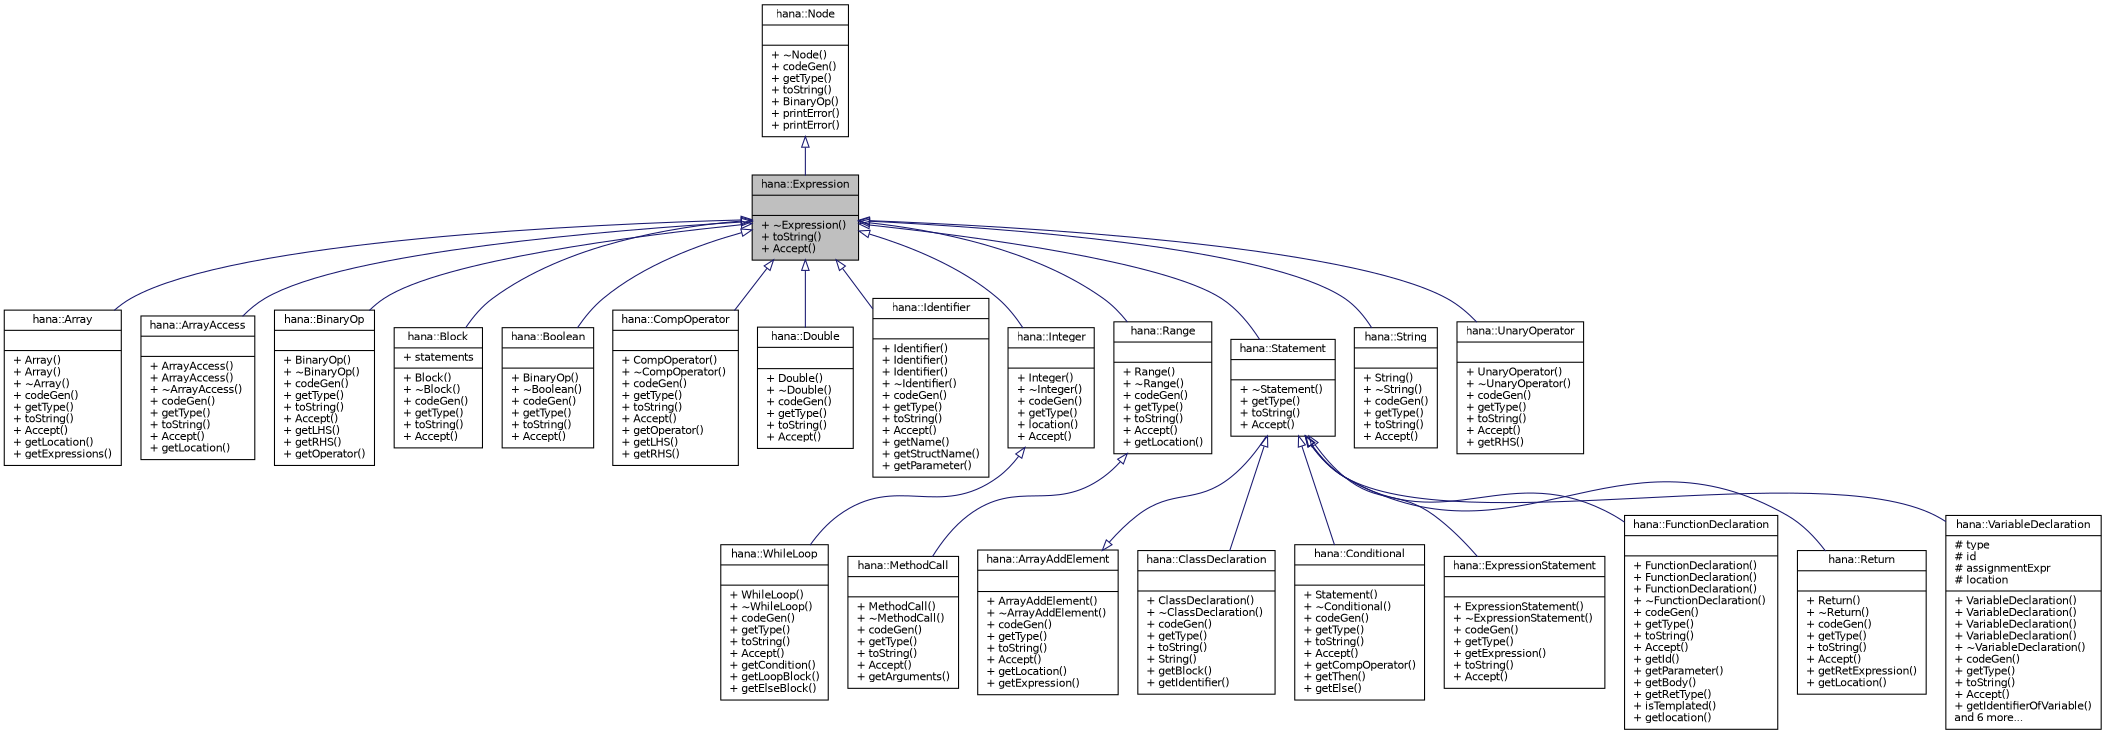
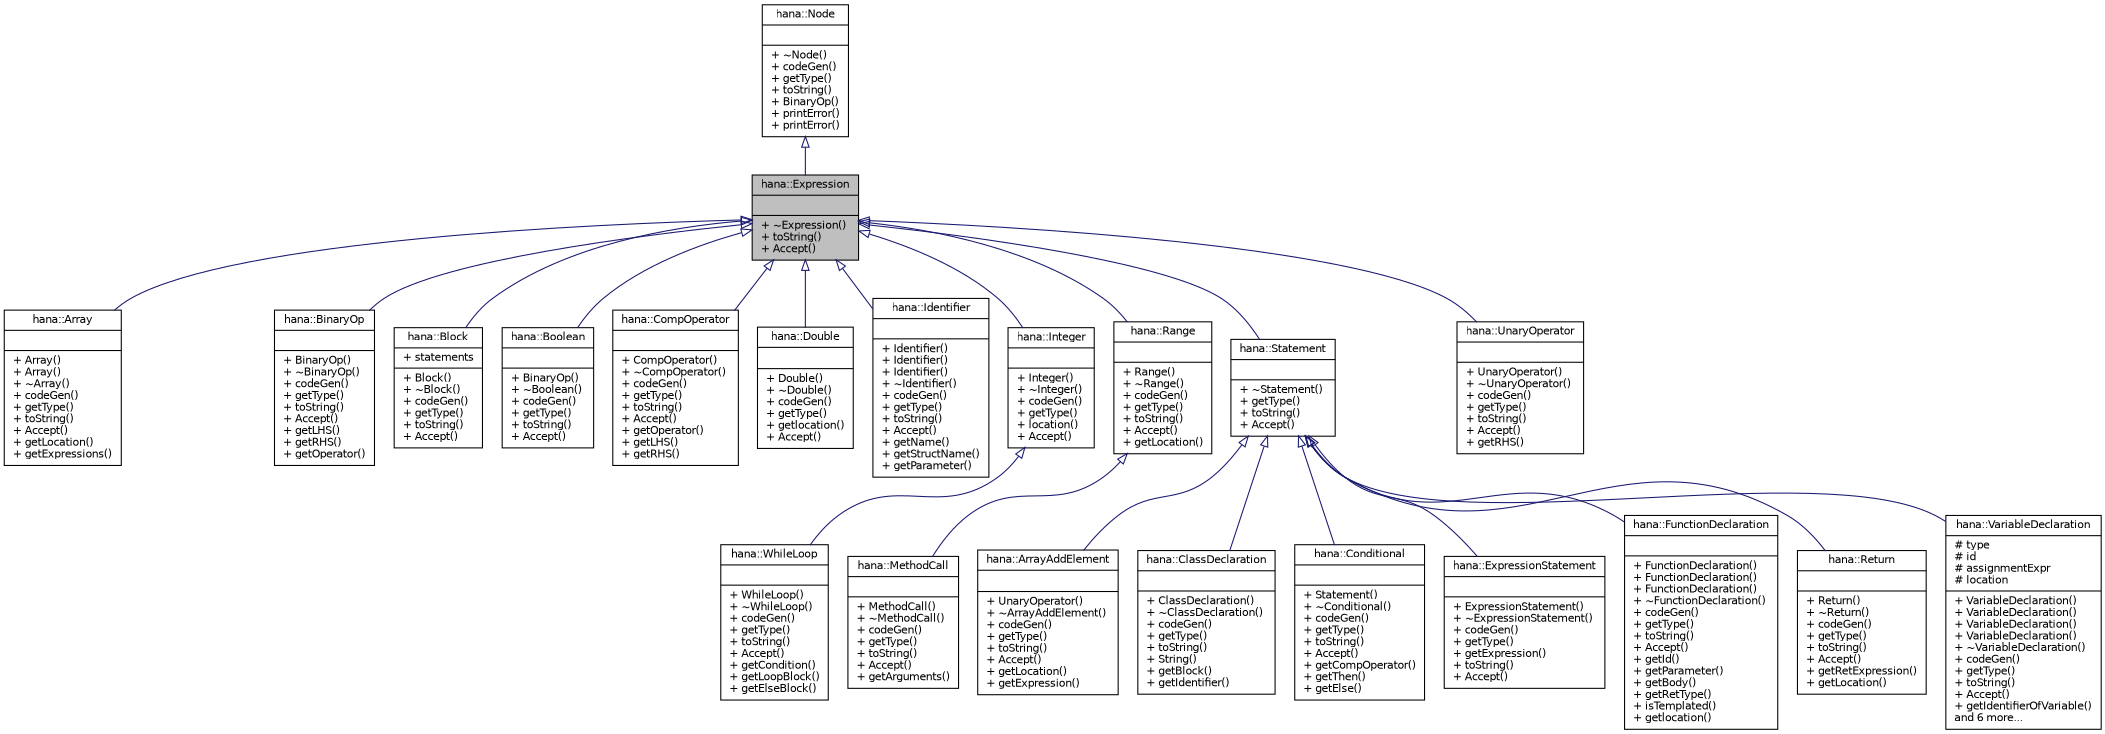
node "hana::ArrayAccess": removed
node "hana::String": removed
node "hana::Double": text "+ toString()" -> "+ getlocation()"
edge "hana::Statement" -> "hana::ArrayAddElement": reversed
node "hana::ArrayAddElement": text "+ ArrayAddElement()" -> "+ UnaryOperator()"
